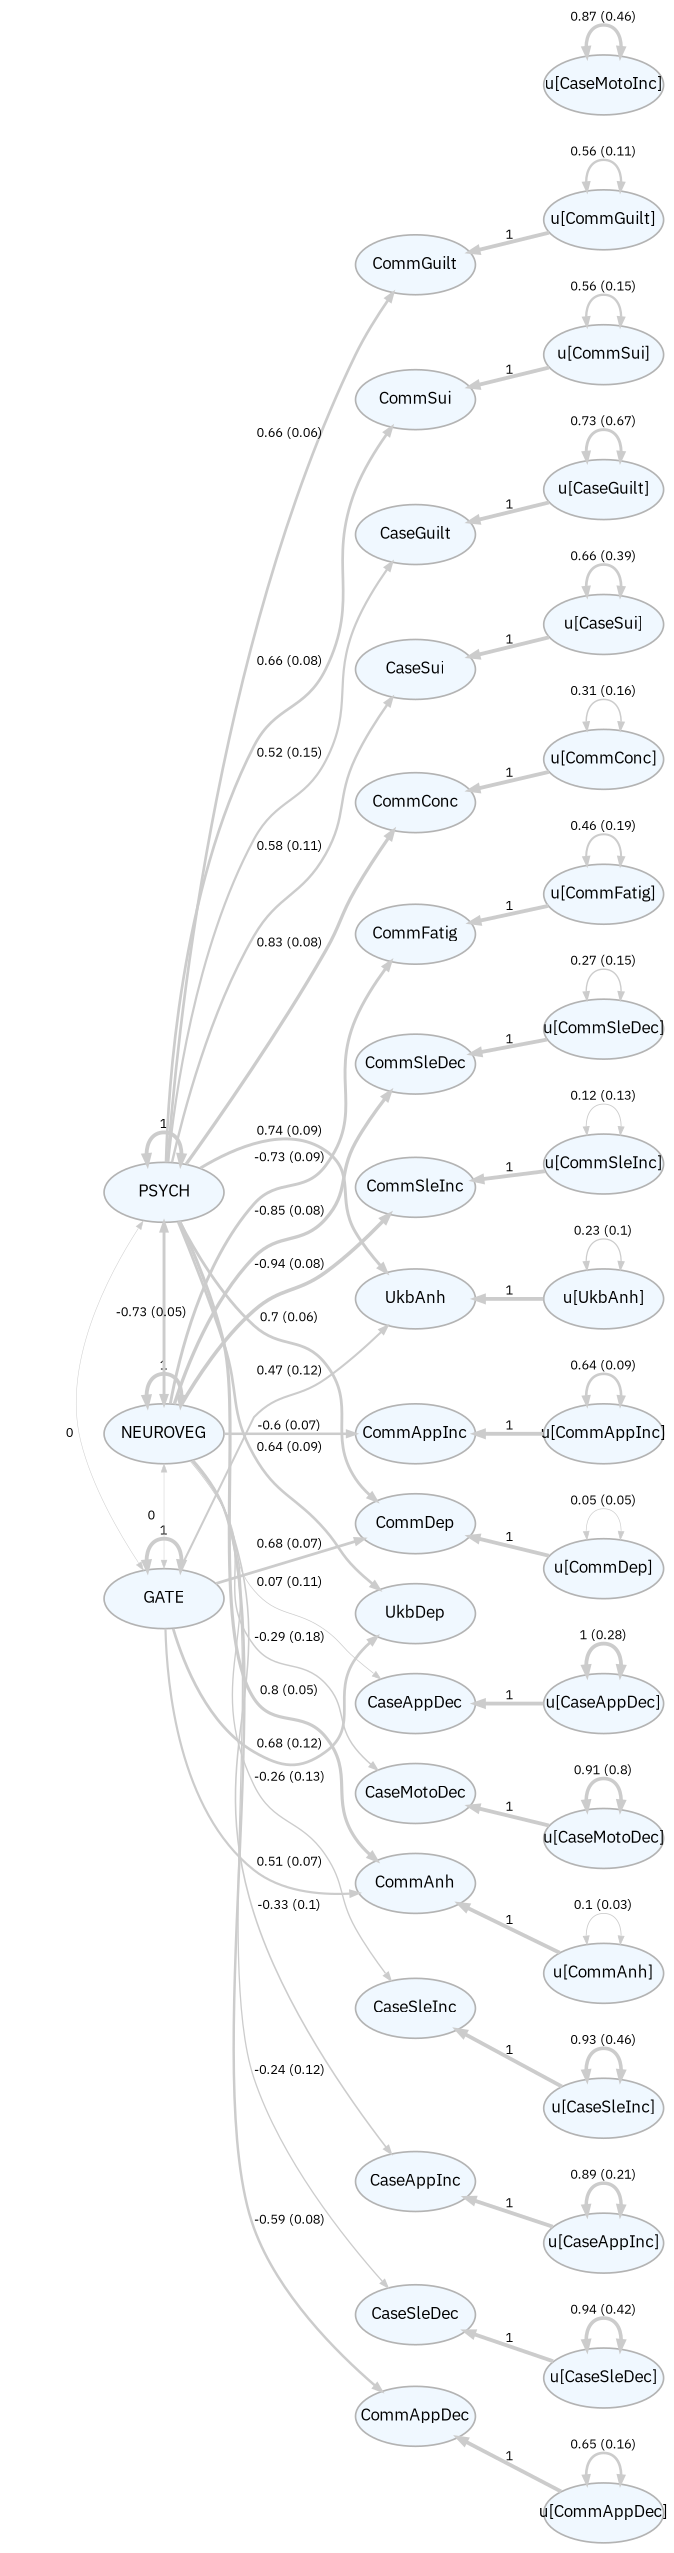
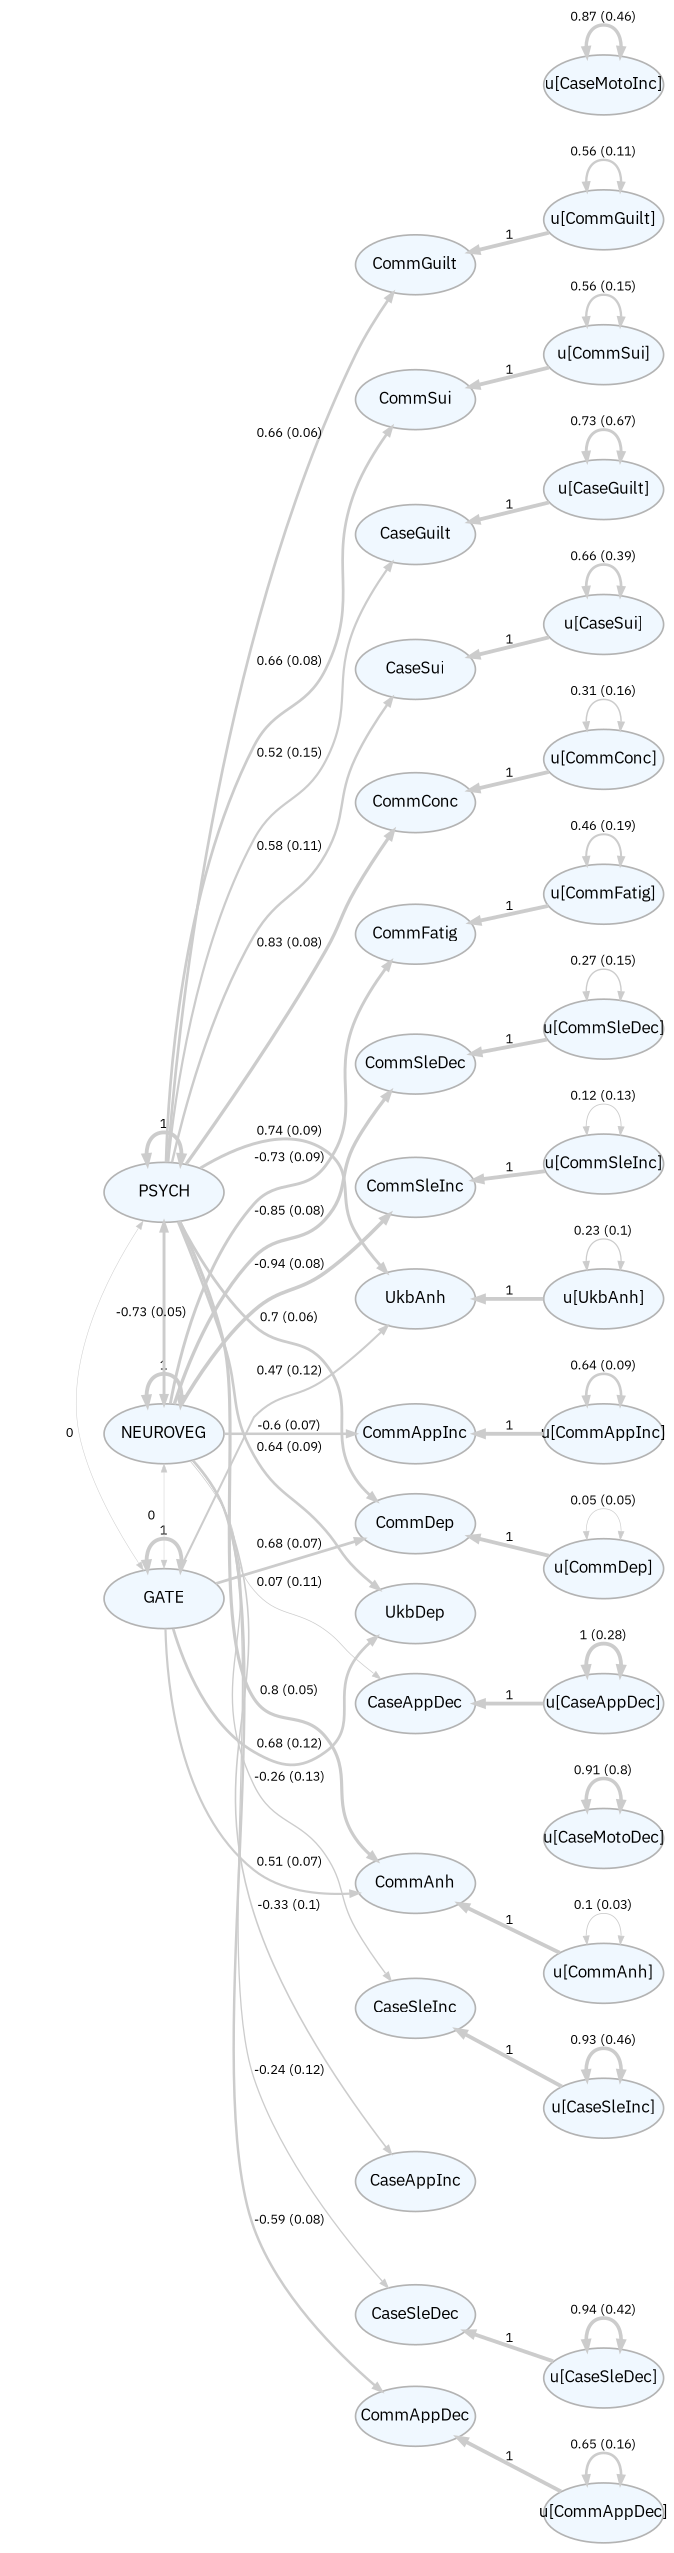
node "CaseMotoDec": removed
node "u[CaseAppInc]": removed
